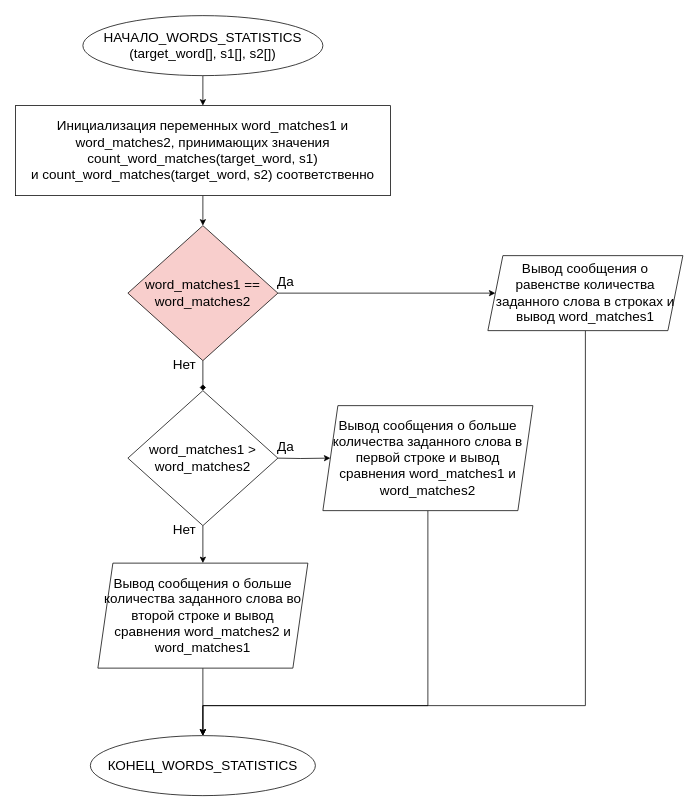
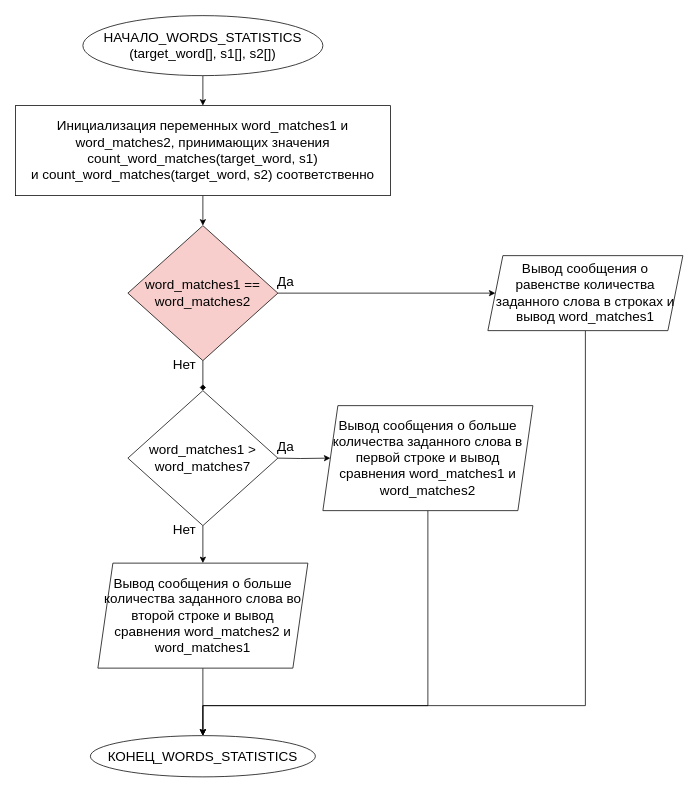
node "word_matches1 > word_matches2": label "word_matches1 > word_matches2" -> "word_matches1 > word_matches7"
node "КОНЕЦ_WORDS_STATISTICS": size 225x60 -> 225x41
